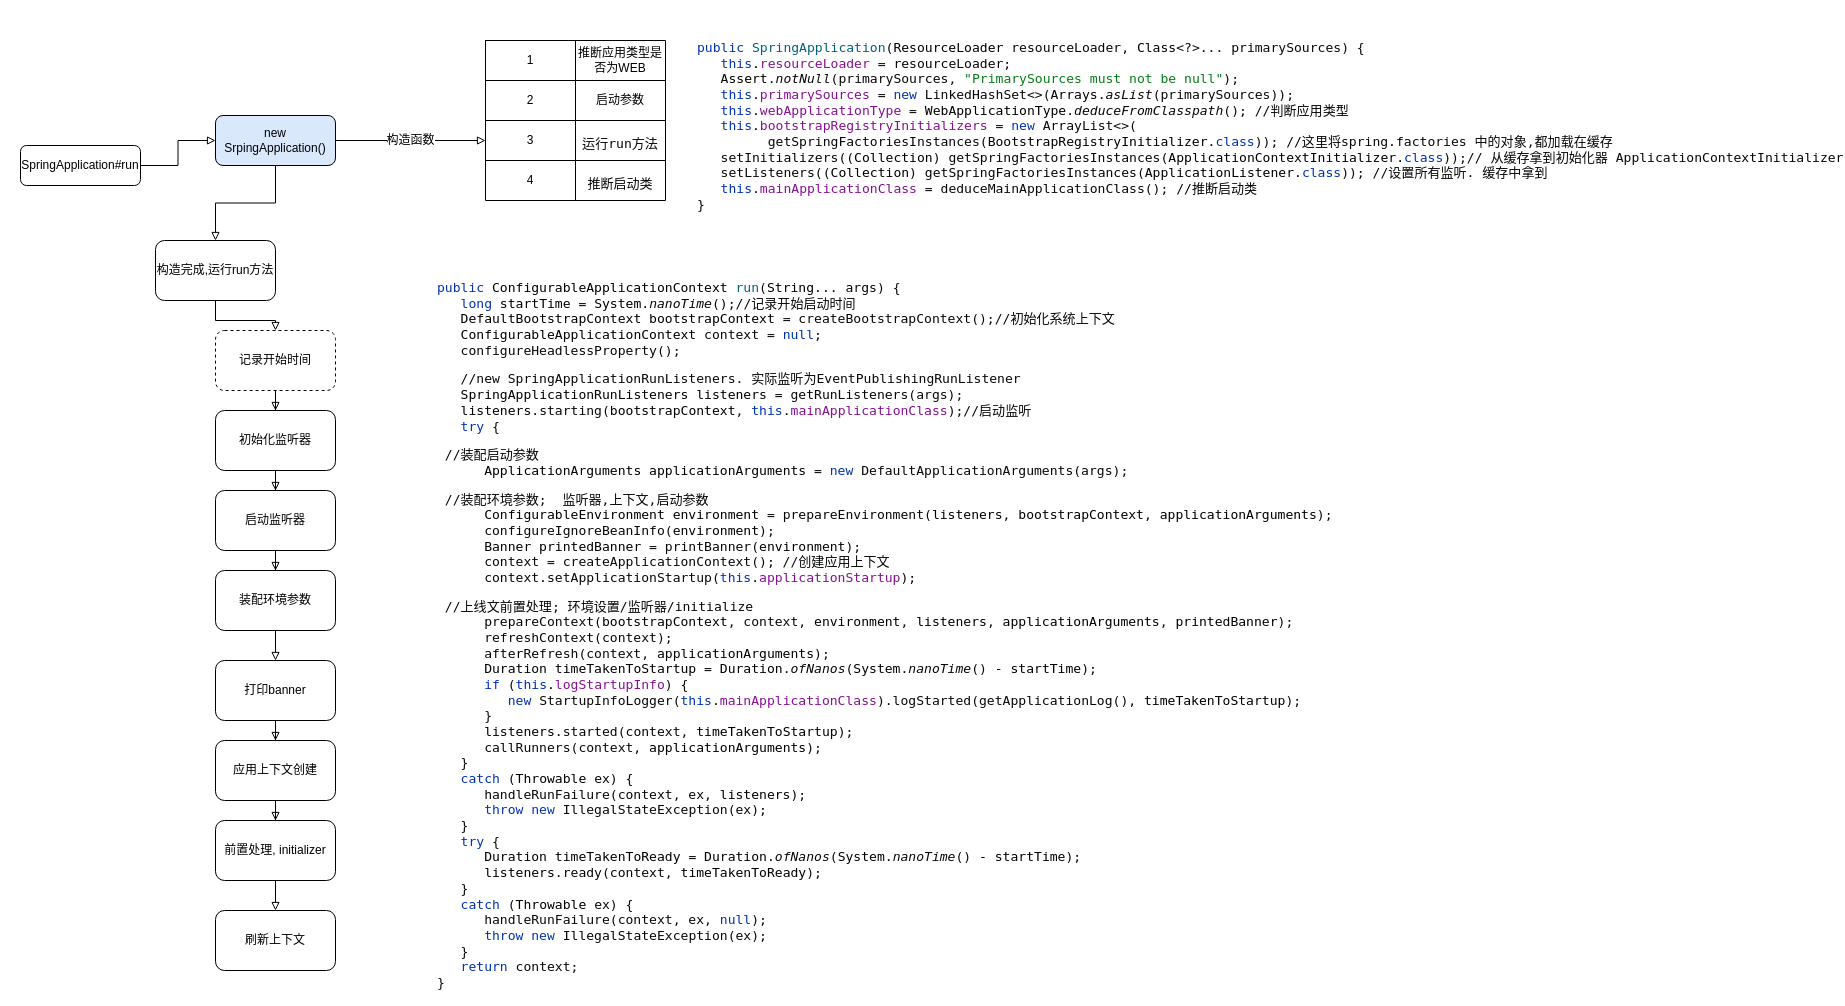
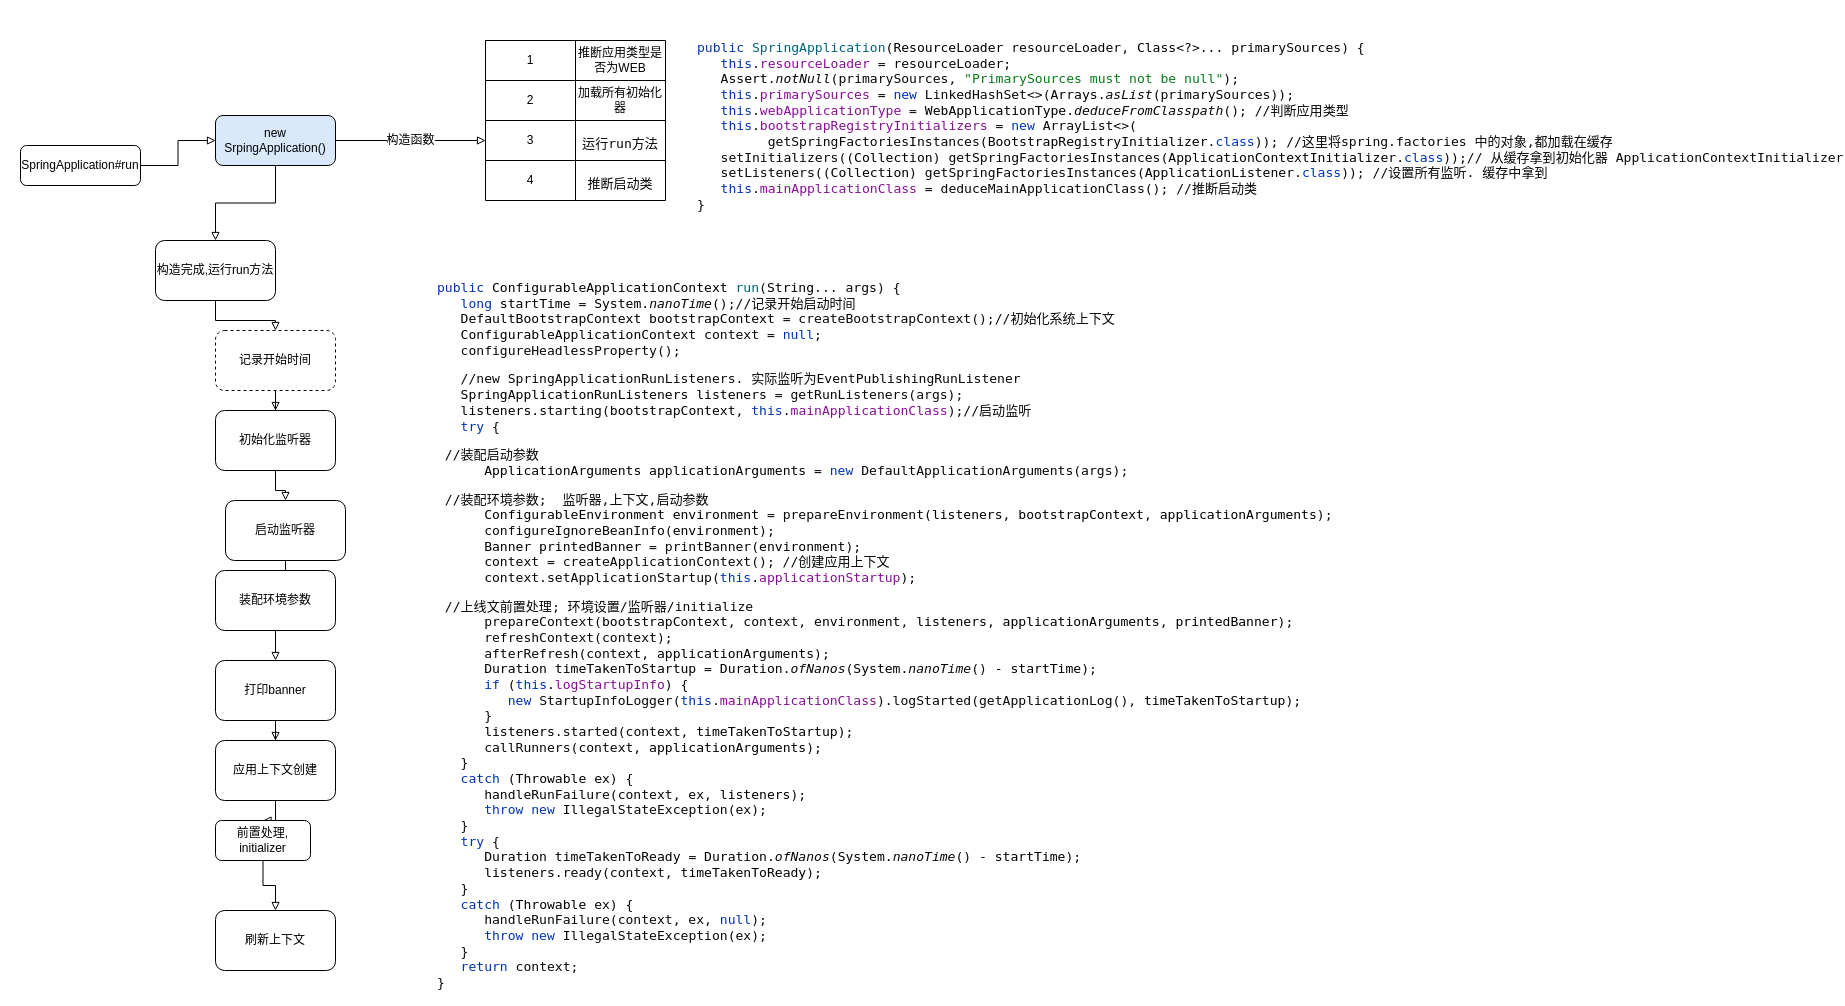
node "启动参数": label "启动参数" -> "加载所有初始化器"
node "启动监听器": moved (276, 521) -> (286, 531)
node "前置处理, initializer": size 120x60 -> 95x40
